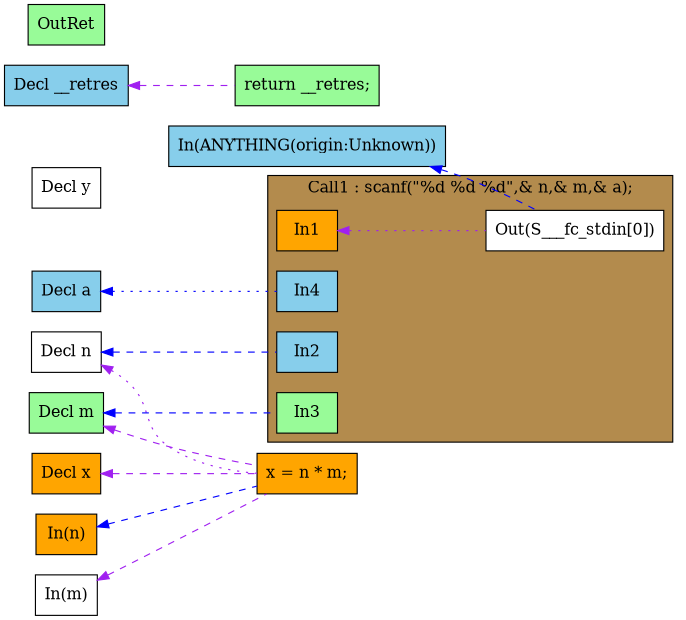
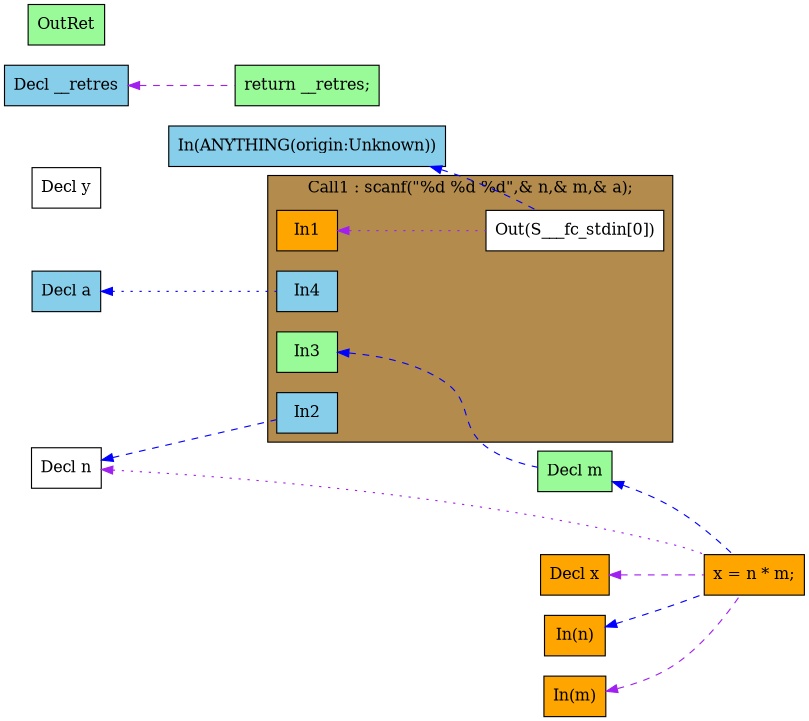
edge "In3" -> "Decl m": reversed
edge "x = n * m;" -> "Decl m": color purple -> blue
node "In(m)": fillcolor white -> orange
